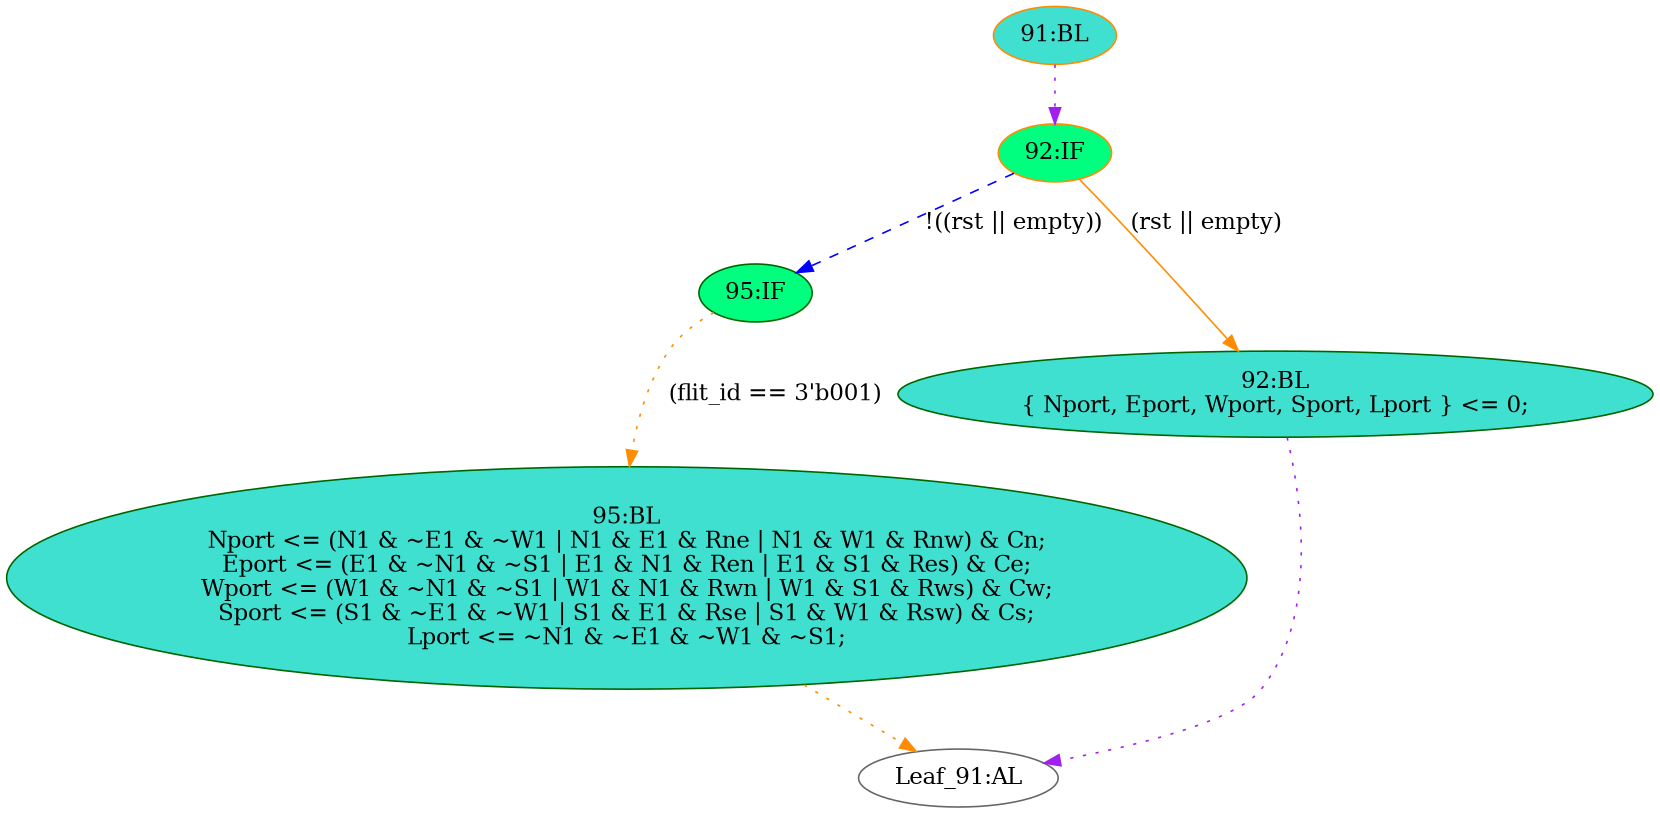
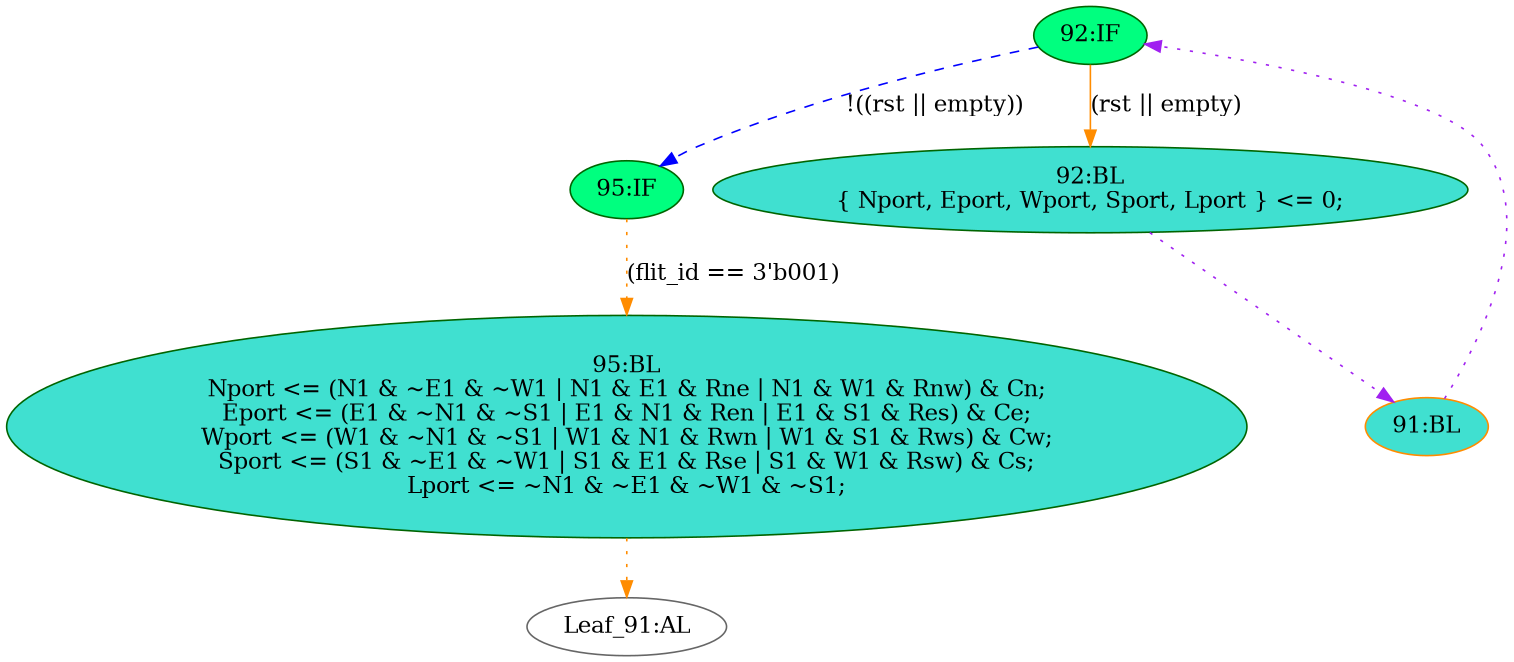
node "92:IF": color darkorange -> darkgreen
edge "92:BL { Nport, Eport, Wport, Sport, Lport } <= 0;" -> "Leaf_91:AL": now "92:BL { Nport, Eport, Wport, Sport, Lport } <= 0;" -> "91:BL"
